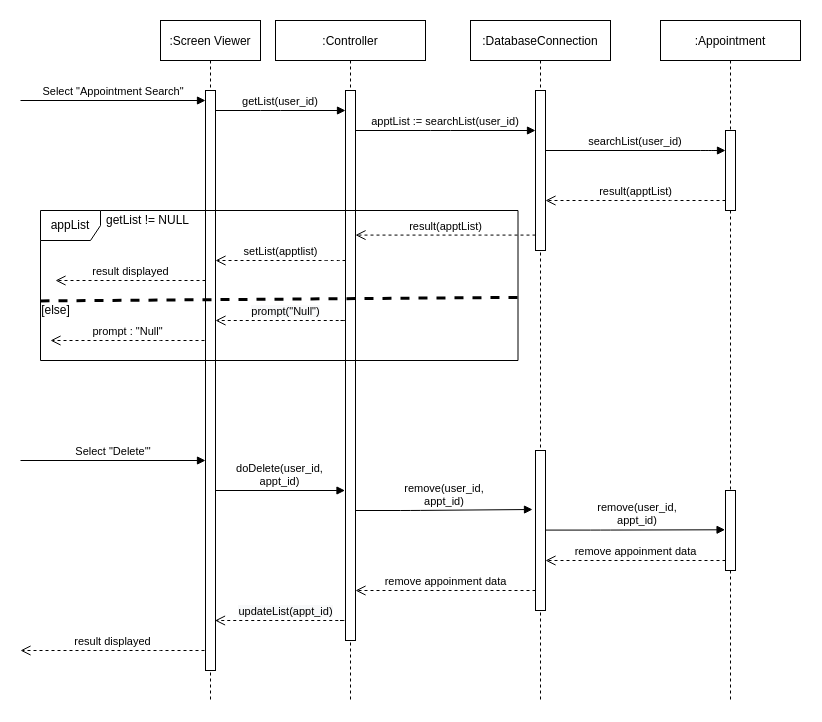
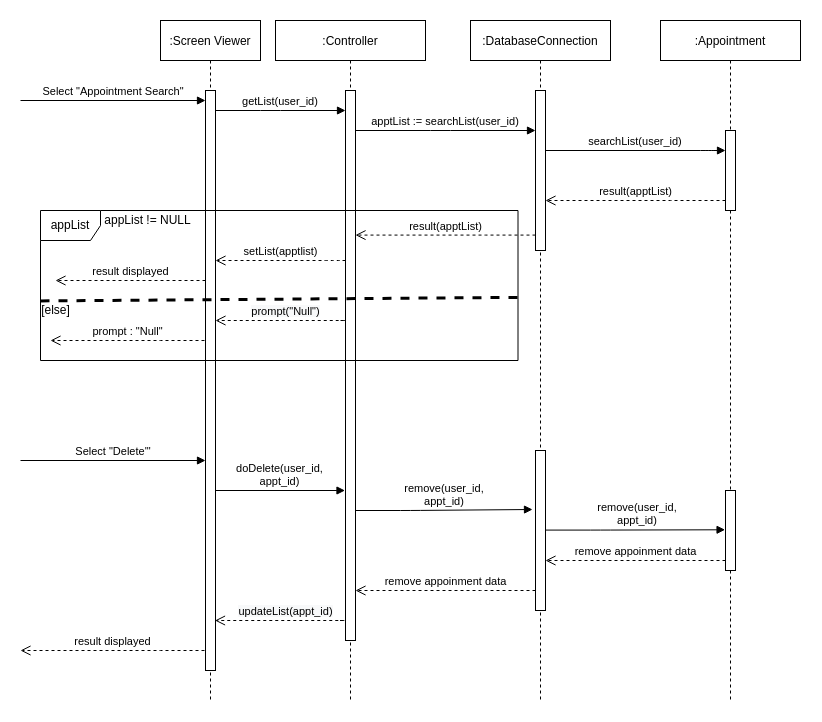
node "getList != NULL": label "getList != NULL" -> "appList != NULL"
